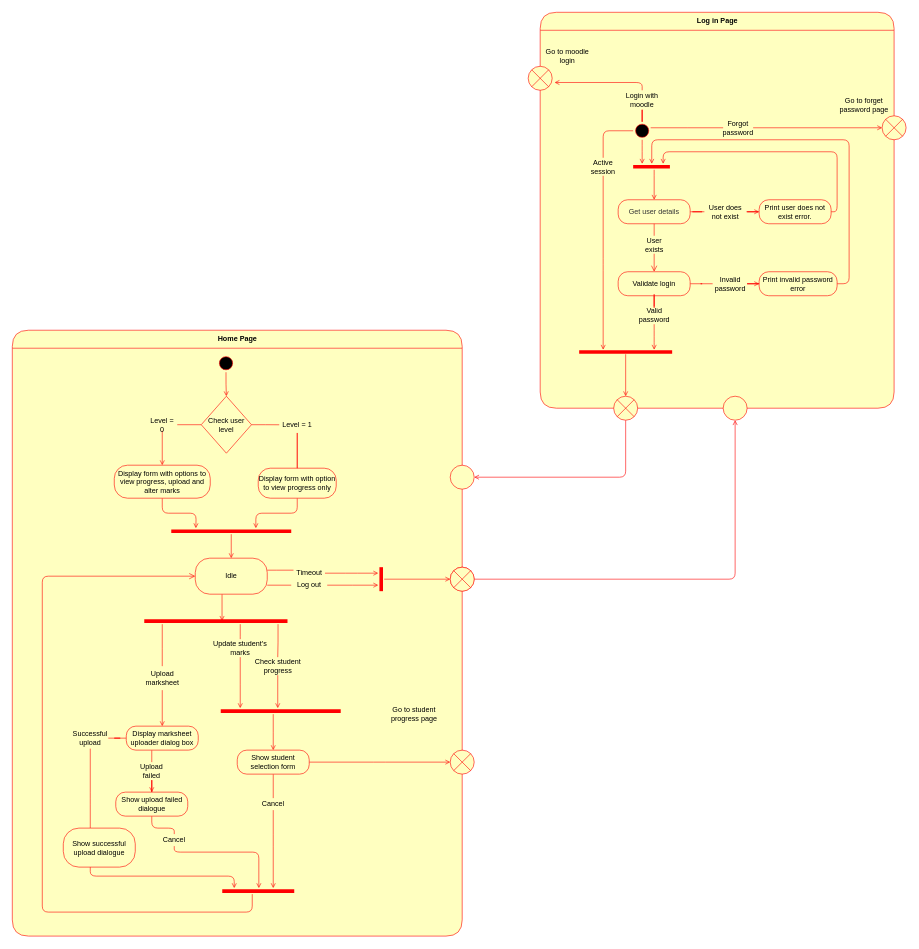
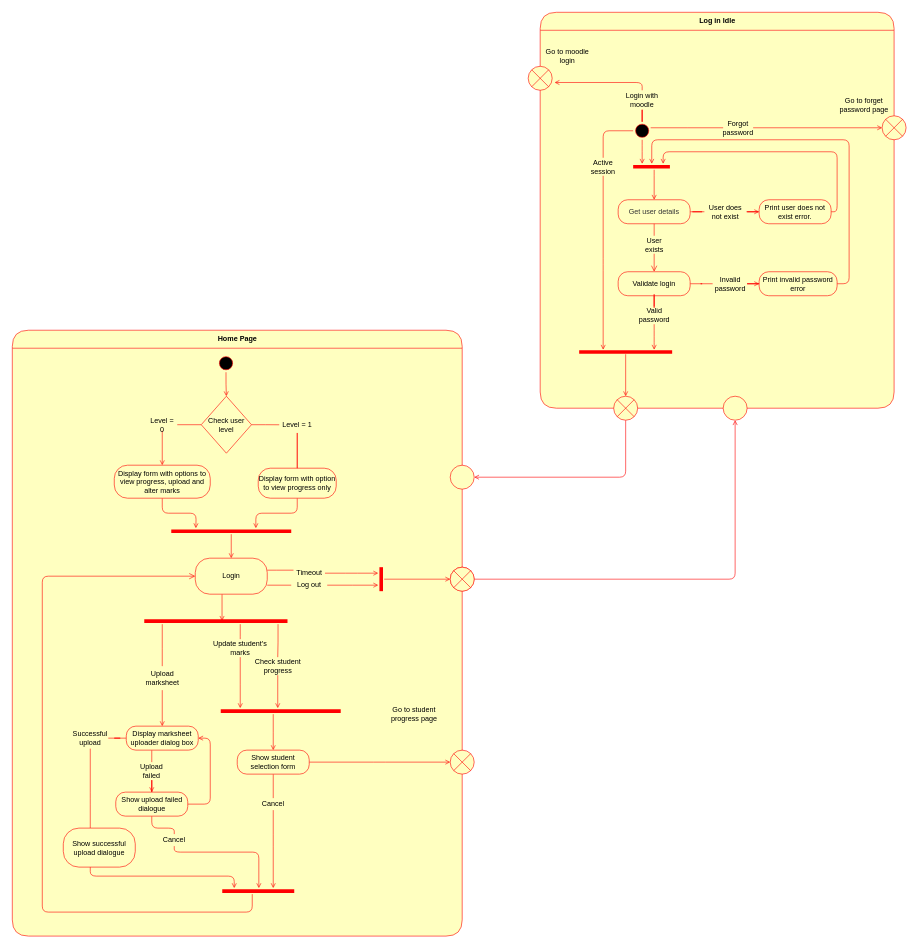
node "Log in Page": label "Log in Page" -> "Log in Idle"
node "Idle": label "Idle" -> "Login"
edge "Show upload failed dialogue" -> "Display marksheet uploader dialog box": added
